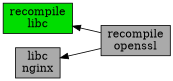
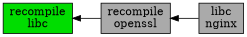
edge "recompile openssl" -> "libc nginx": reversed
